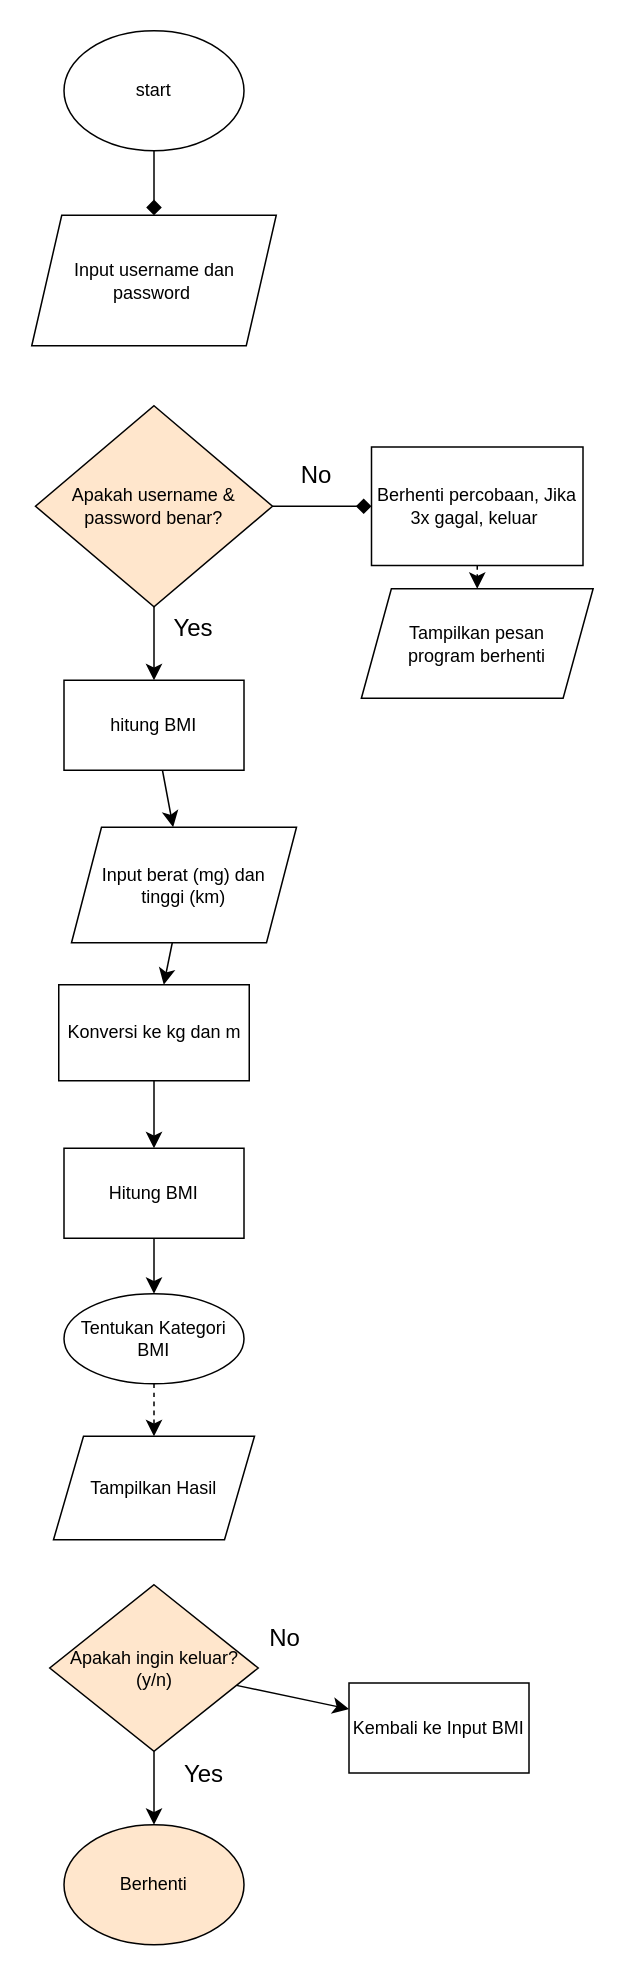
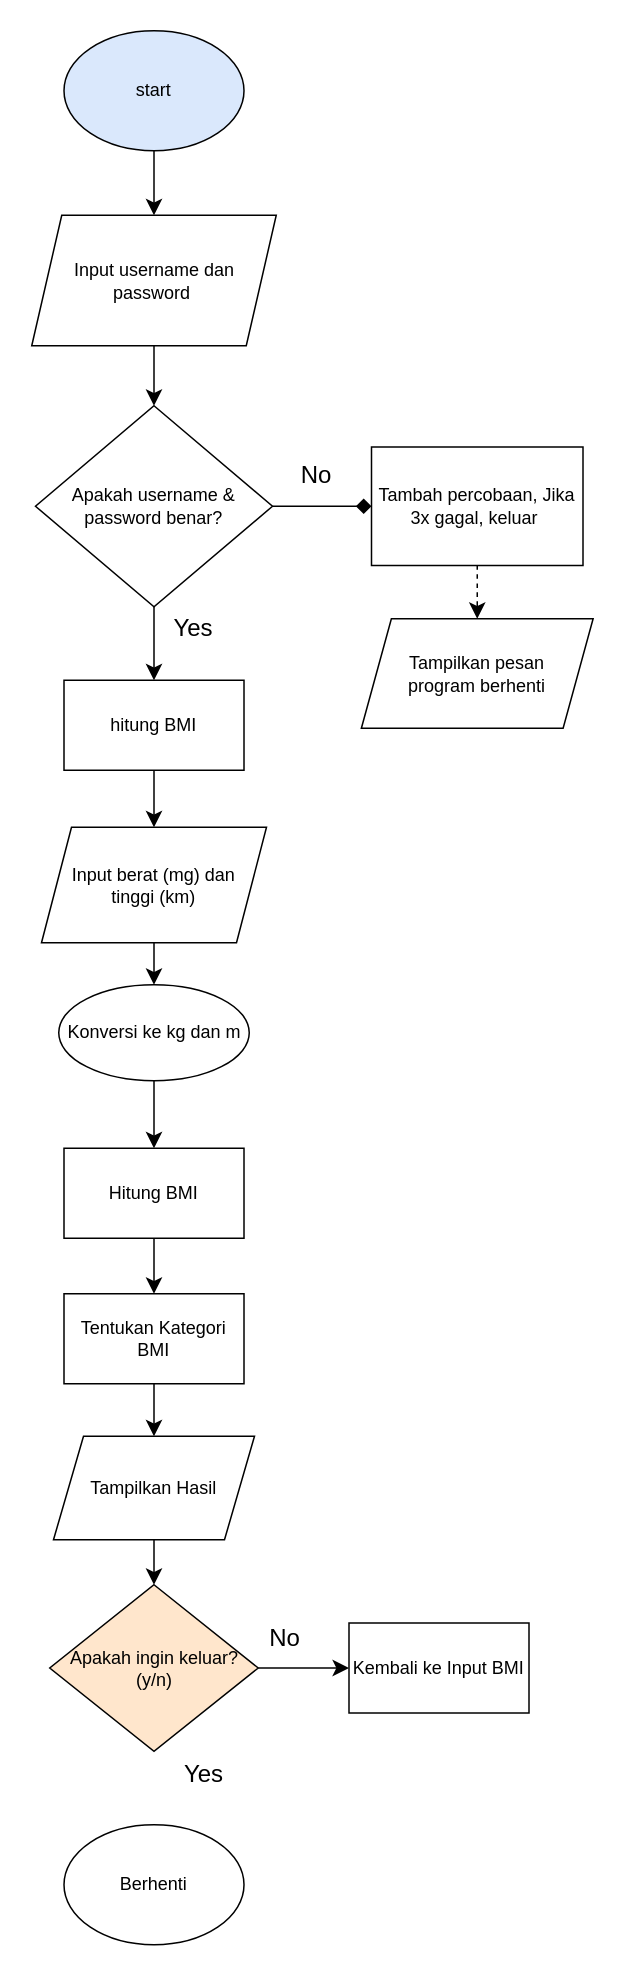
node "start": fillcolor #ffffff -> #dae8fc
edge "start" -> "Input username dan password": arrowhead diamond -> classic
edge "Input username dan password" -> "Apakah username & password benar?": added
node "Apakah username & password benar?": fillcolor #ffe6cc -> #ffffff
node "Berhenti percobaan, Jika 3x gagal, keluar": label "Berhenti percobaan, Jika 3x gagal, keluar" -> "Tambah percobaan, Jika 3x gagal, keluar"
node "Tampilkan pesan program berhenti": moved (477, 644) -> (477, 674)
node "Input berat (mg) dan tinggi (km)": moved (184, 885) -> (154, 885)
node "Konversi ke kg dan m": shape rectangle -> ellipse
node "Tentukan Kategori BMI": shape ellipse -> rectangle
edge "Tentukan Kategori BMI" -> "Tampilkan Hasil": style dashed -> solid
edge "Tampilkan Hasil" -> "Apakah ingin keluar? (y/n)": added
node "Kembali ke Input BMI": moved (439, 1728) -> (439, 1668)
edge "Apakah ingin keluar? (y/n)" -> "Berhenti": removed
node "Berhenti": fillcolor #ffe6cc -> #ffffff
